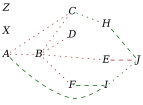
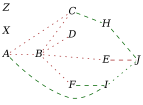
edge "C" -- "H": style dotted -> dashed
